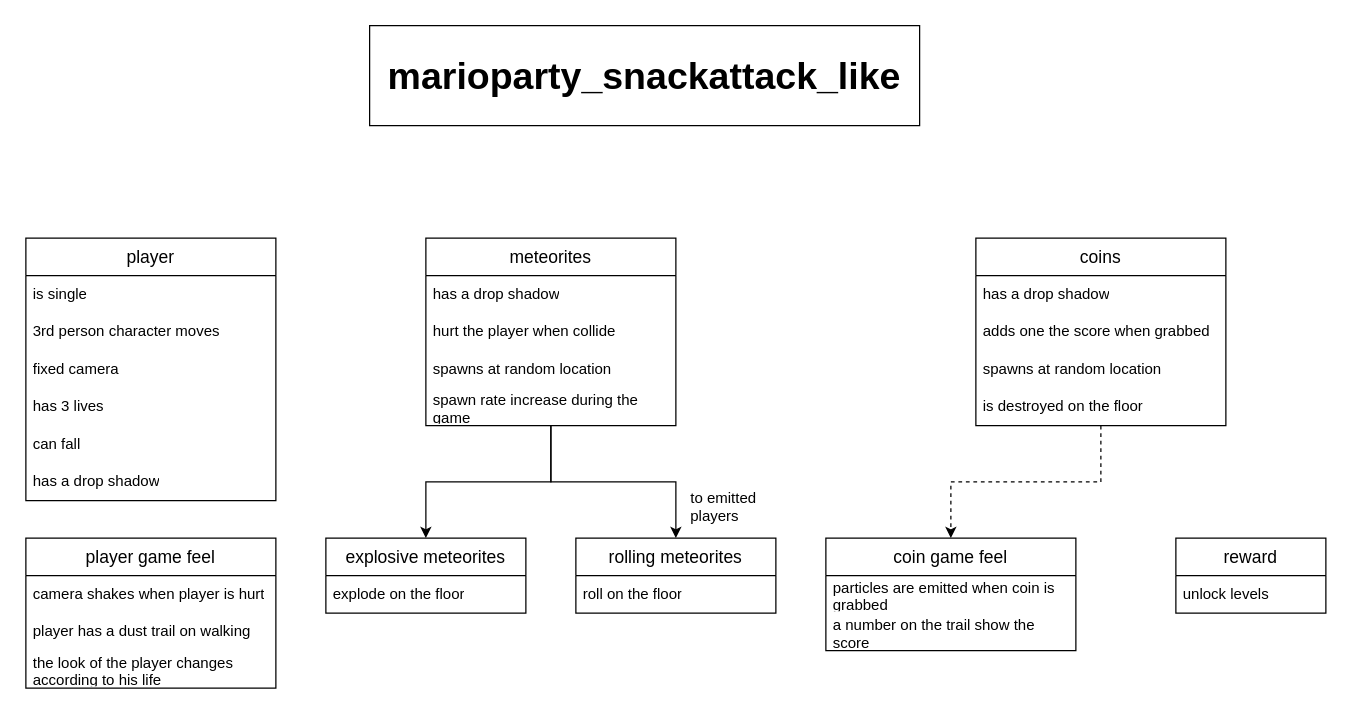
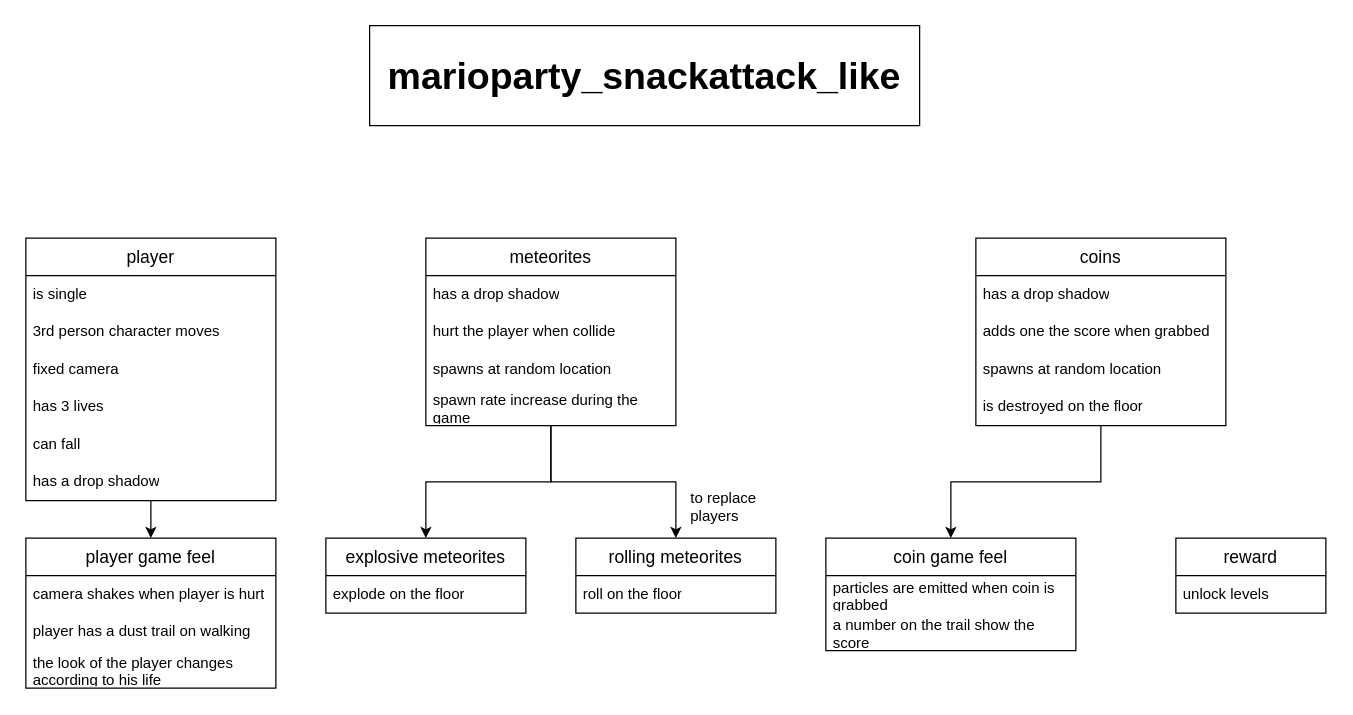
edge "coins" -> "coin game feel": style dashed -> solid
node "to emitted players": label "to emitted players" -> "to replace players"
edge "player" -> "player game feel": added
